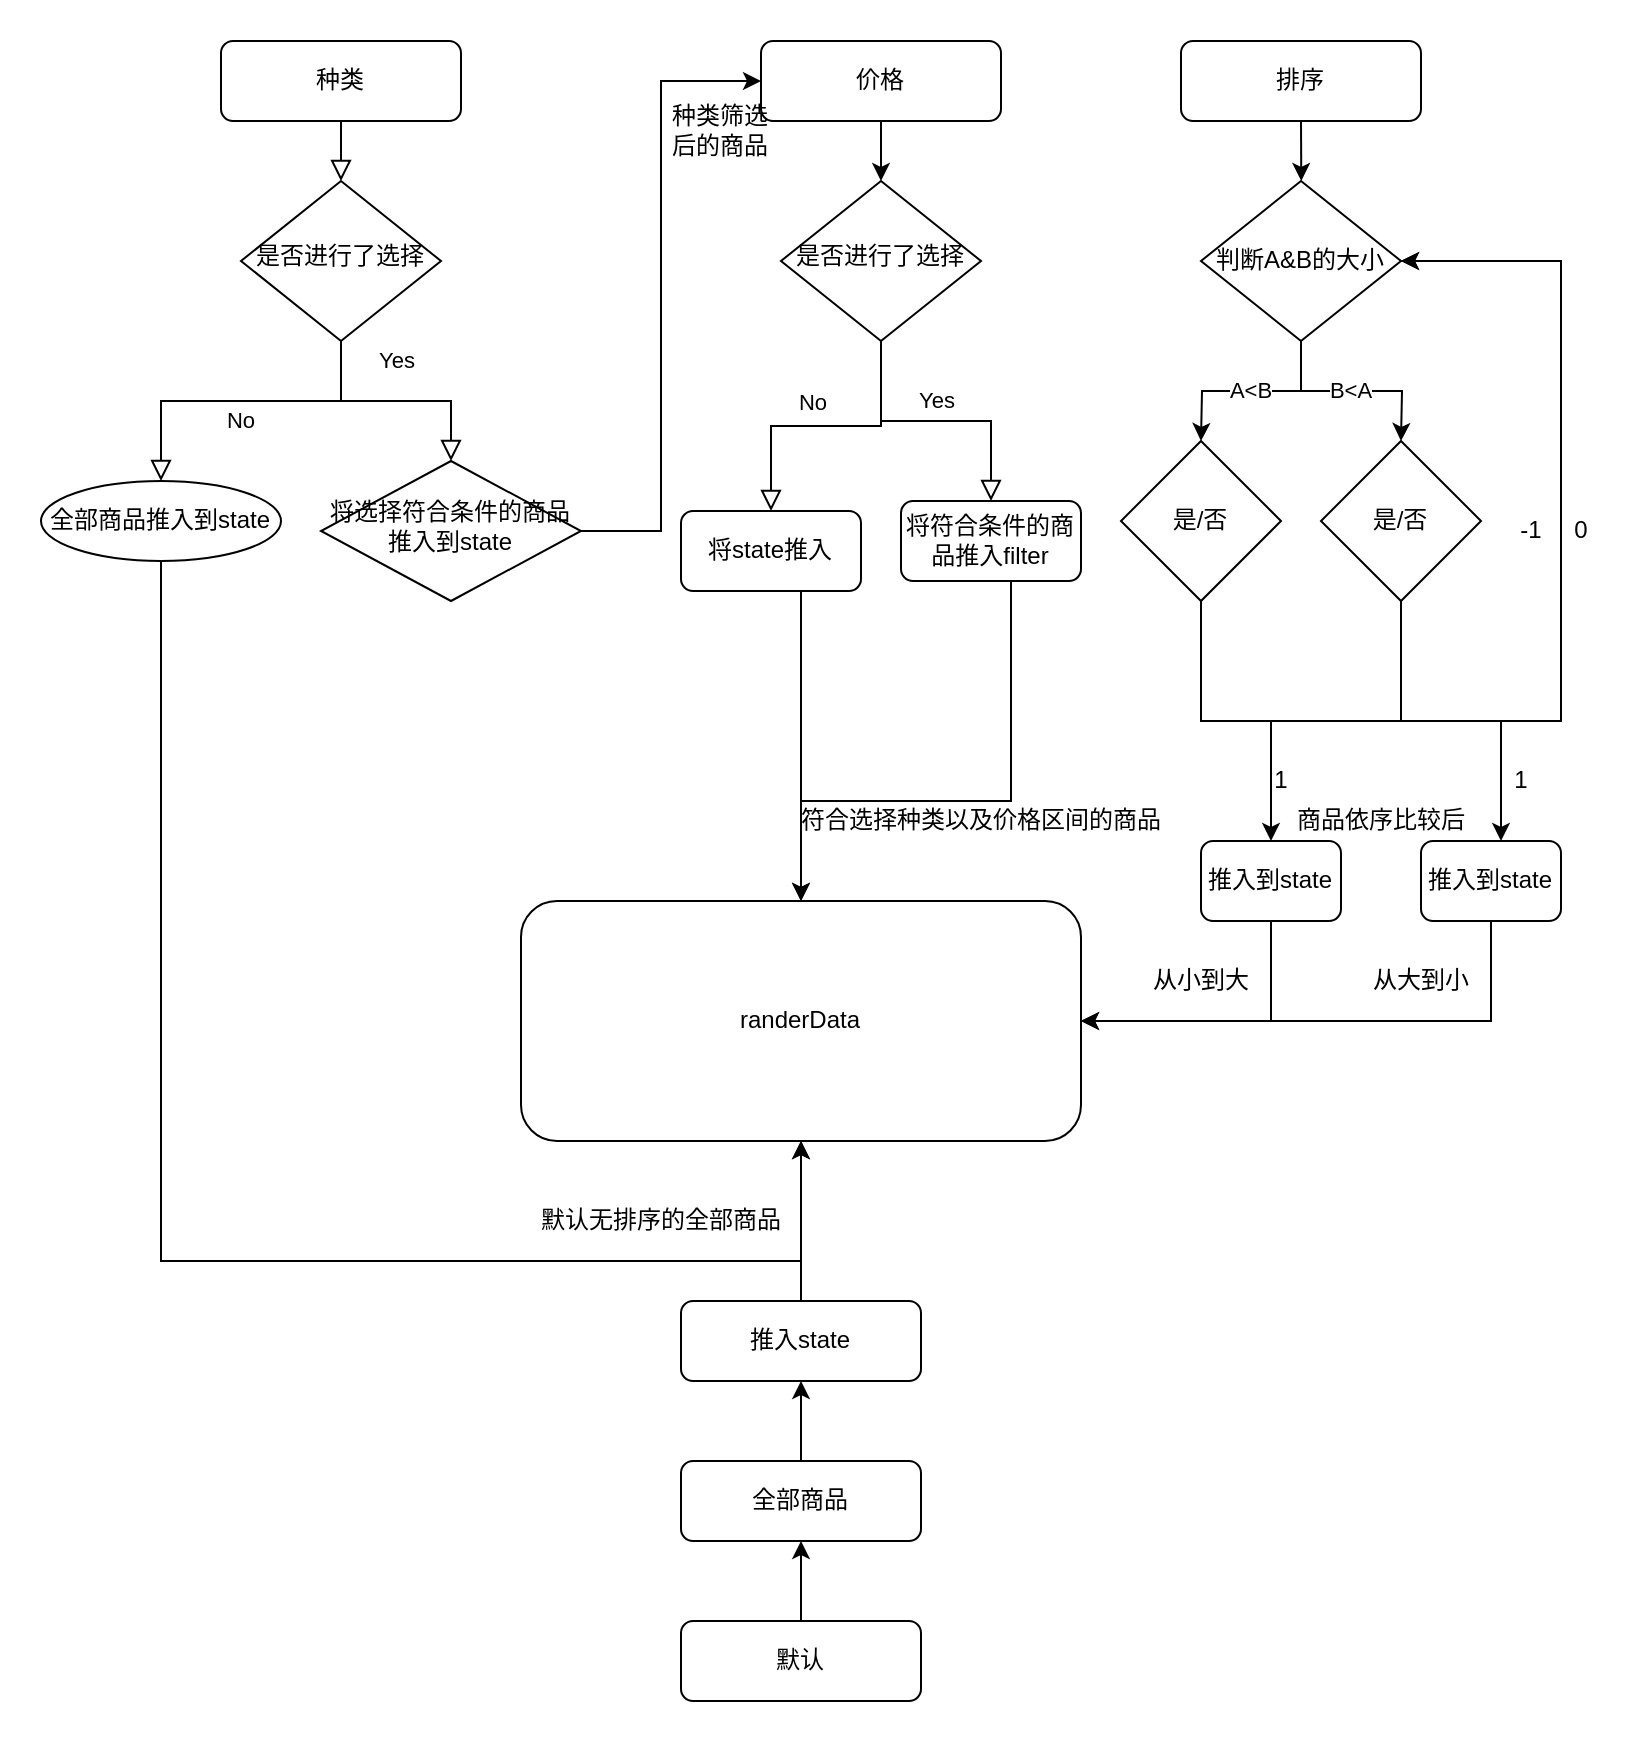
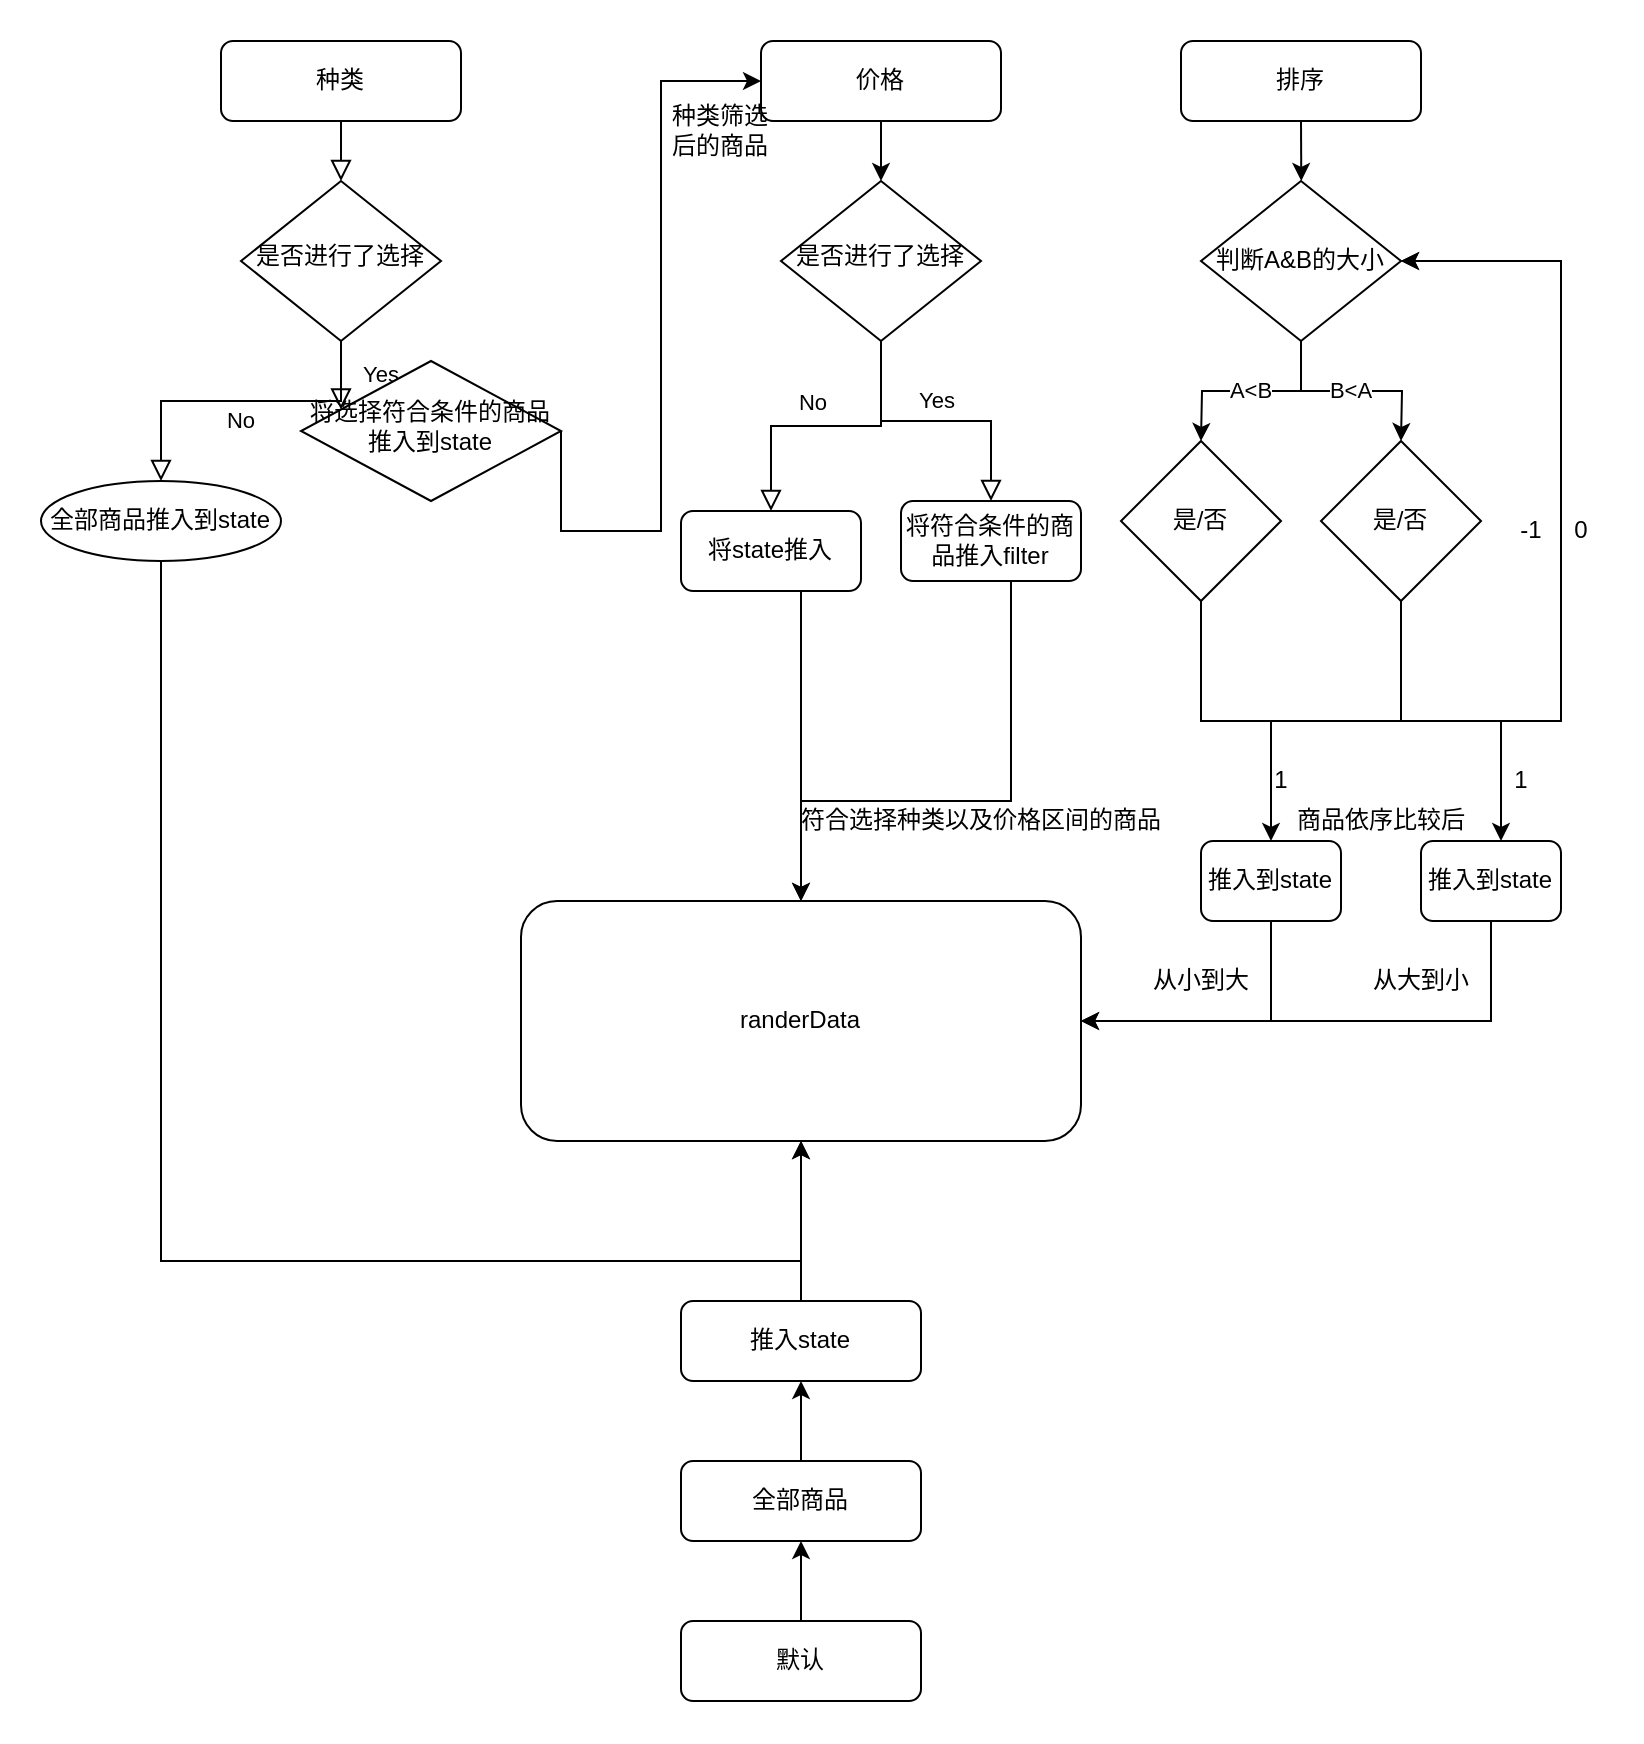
node "将选择符合条件的商品推入到state": moved (451, 531) -> (431, 431)
node "默认无排序的全部商品": removed
